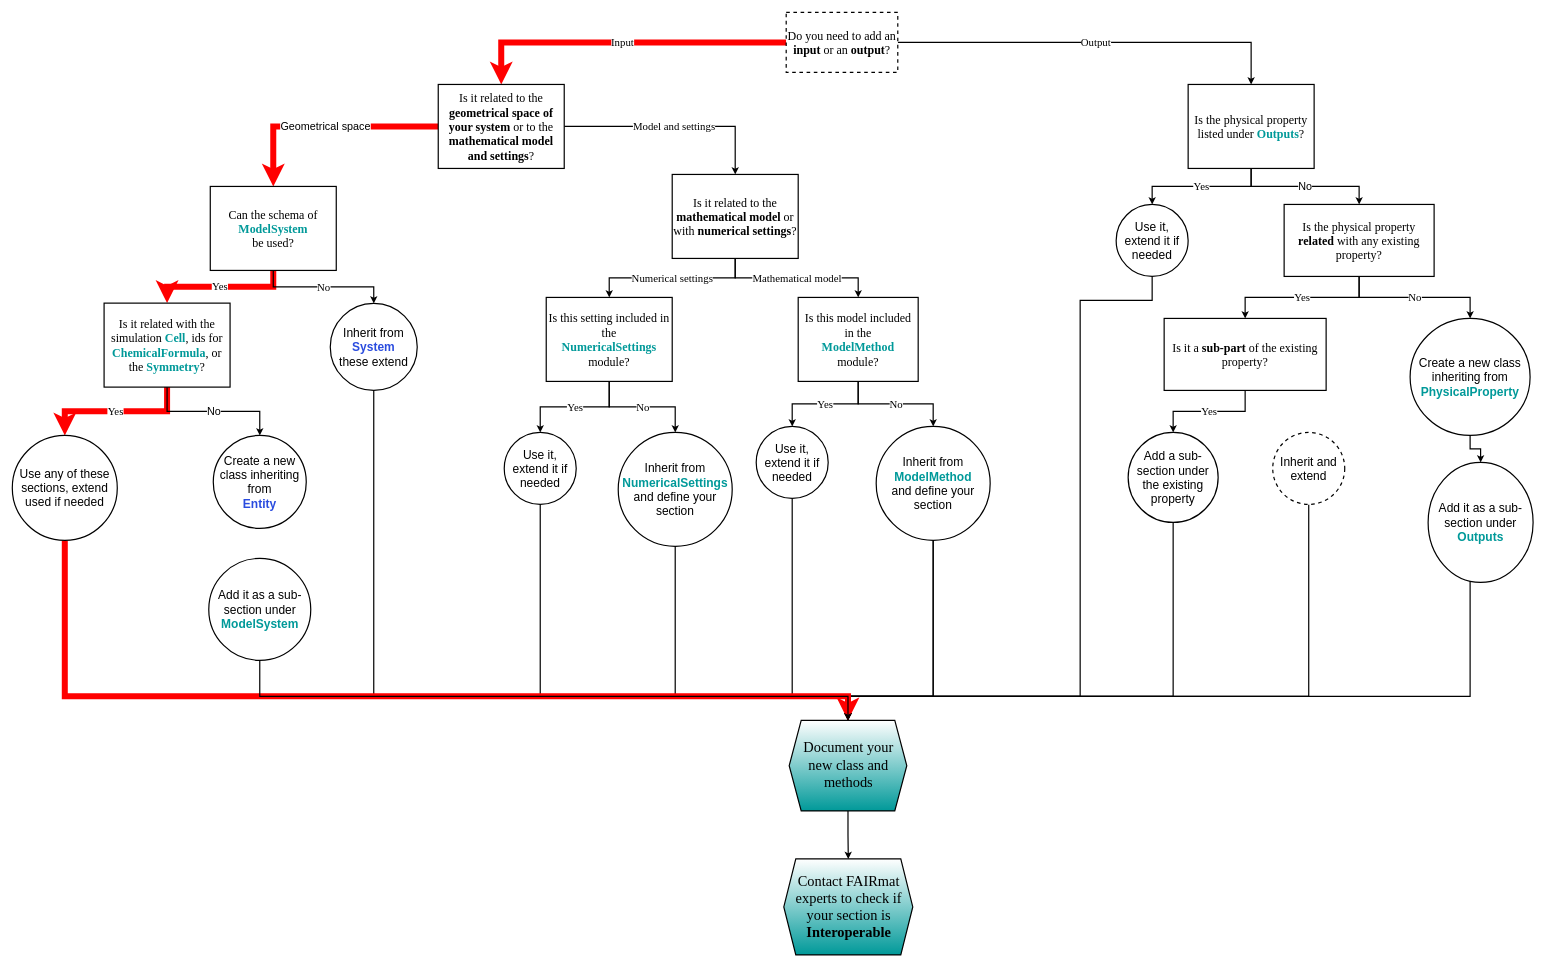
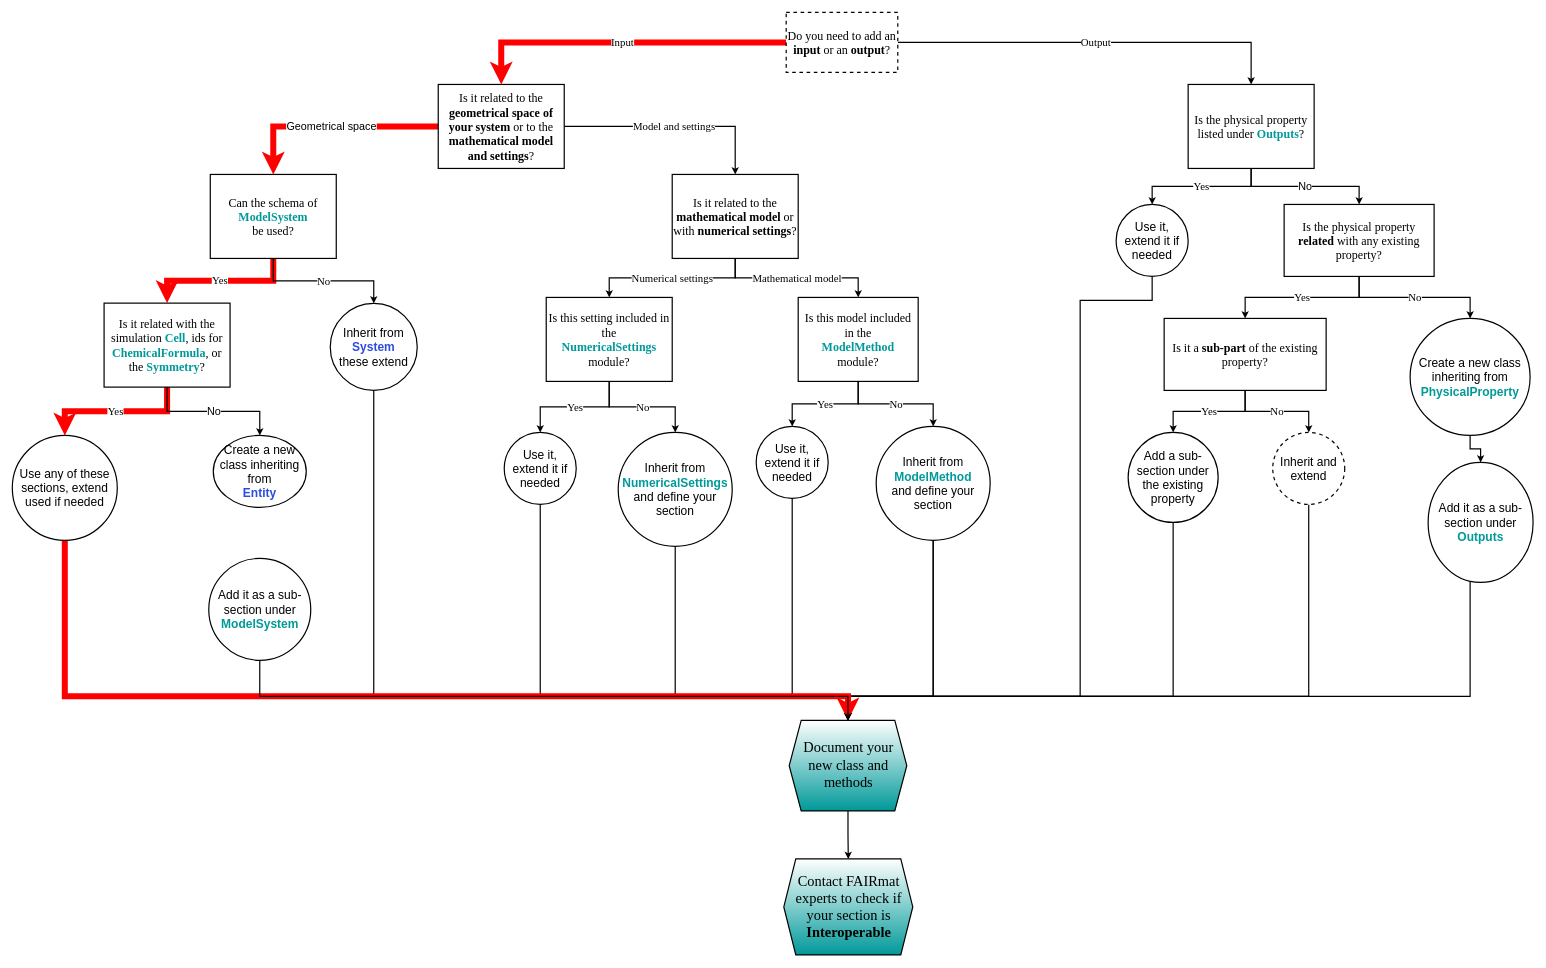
node "Can the schema of ModelSystem be used?": moved (273, 228) -> (273, 216)
edge "Is it a sub-part of the existing property?" -> "Inherit and extend": added, label "No"
node "Create a new class inheriting from Entity": size 93x93 -> 93x72
